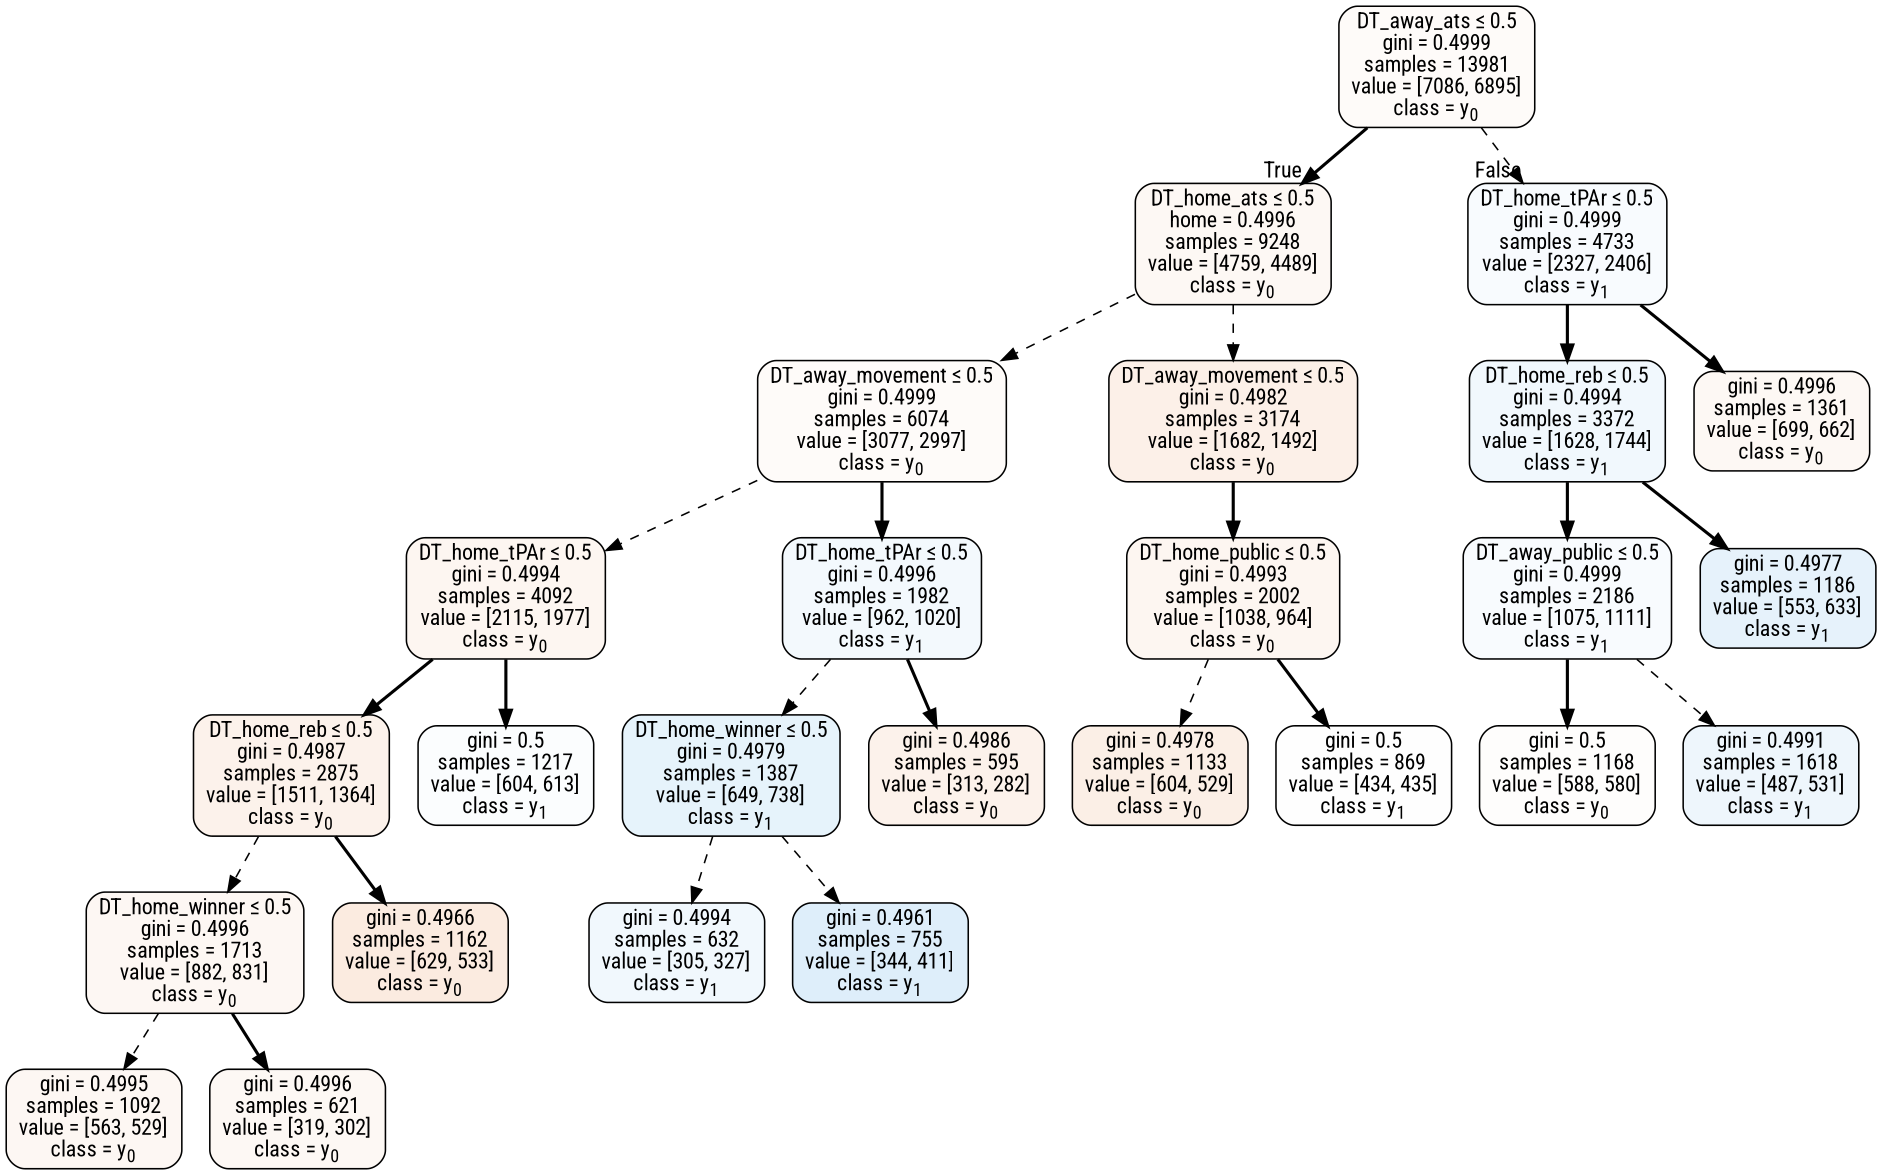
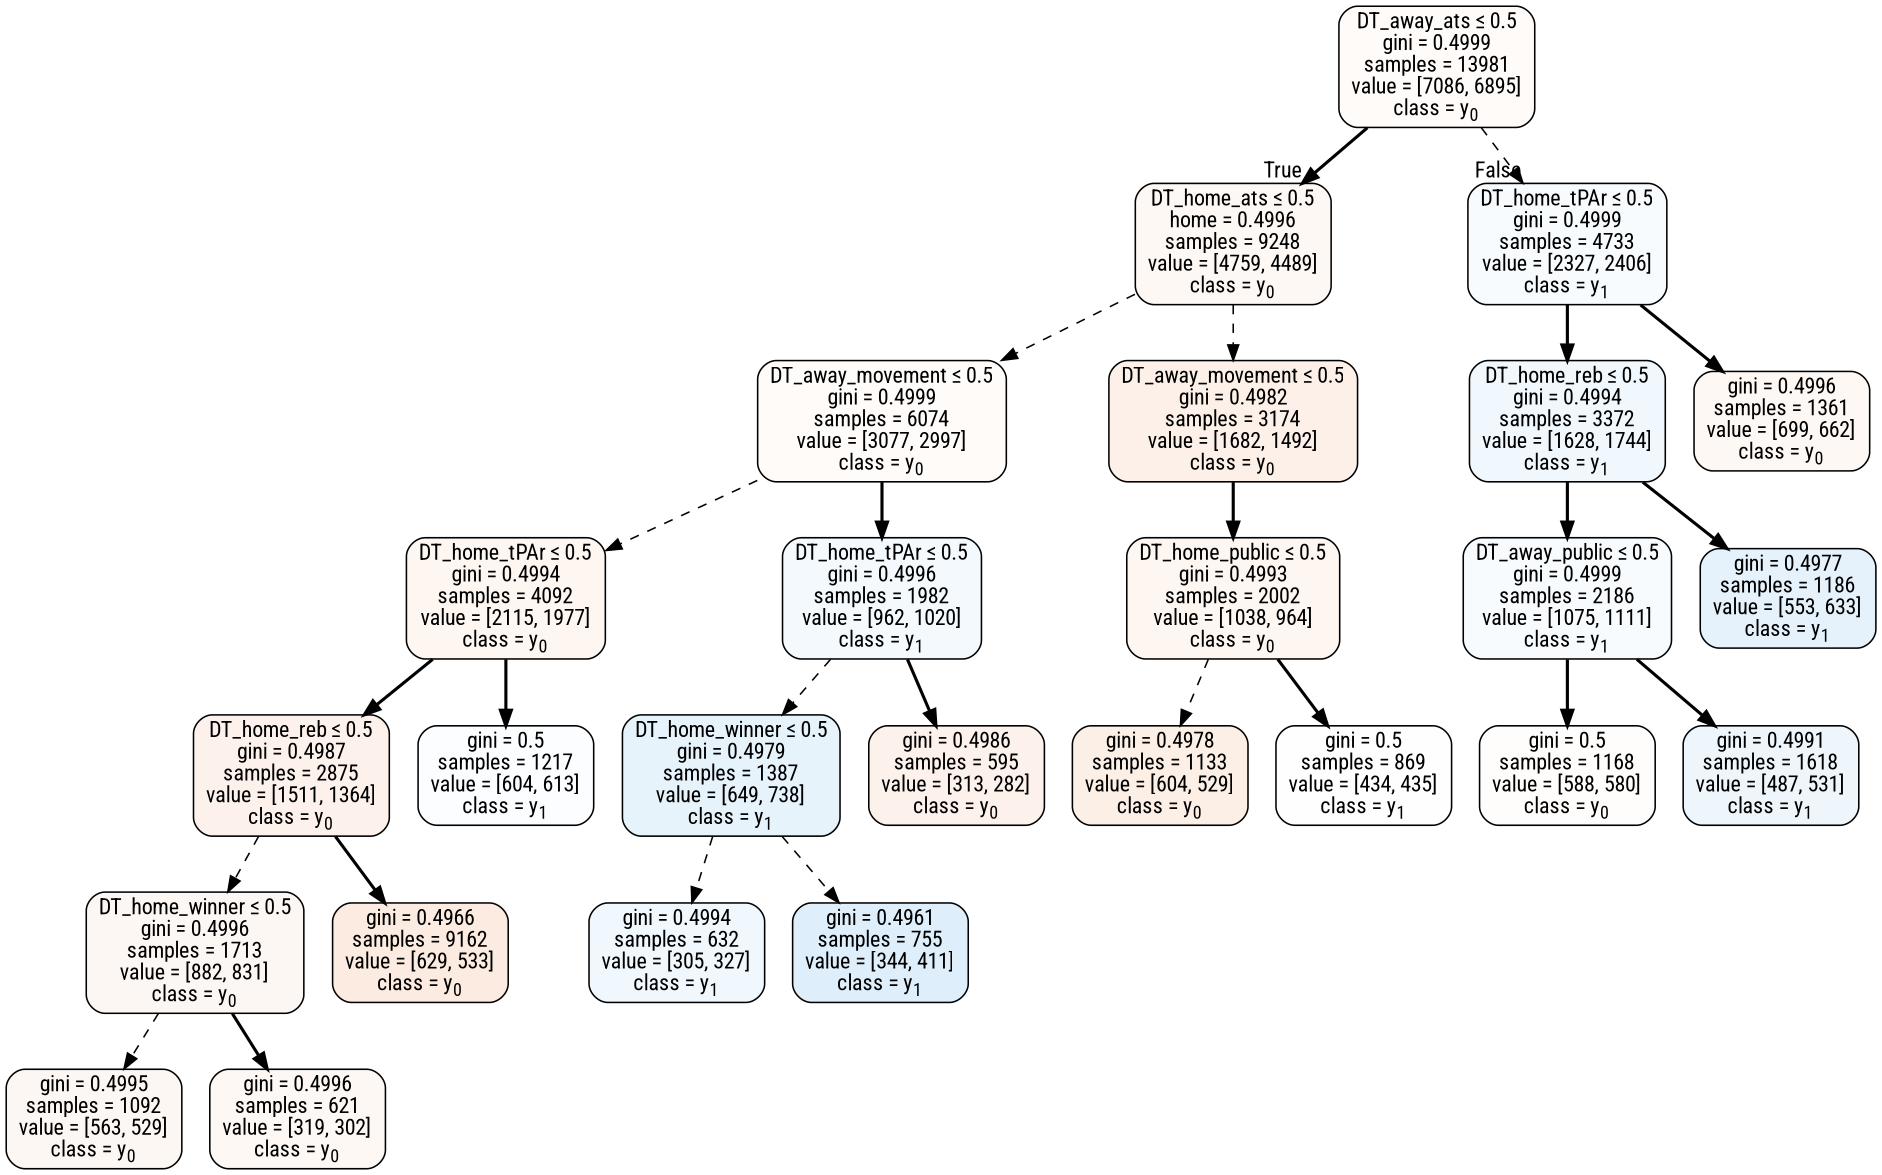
edge "DT_away_public ≤ 0.5" -> "gini = 0.4991": style dashed -> bold
node "gini = 0.4966": text "samples = 1162" -> "samples = 9162"
